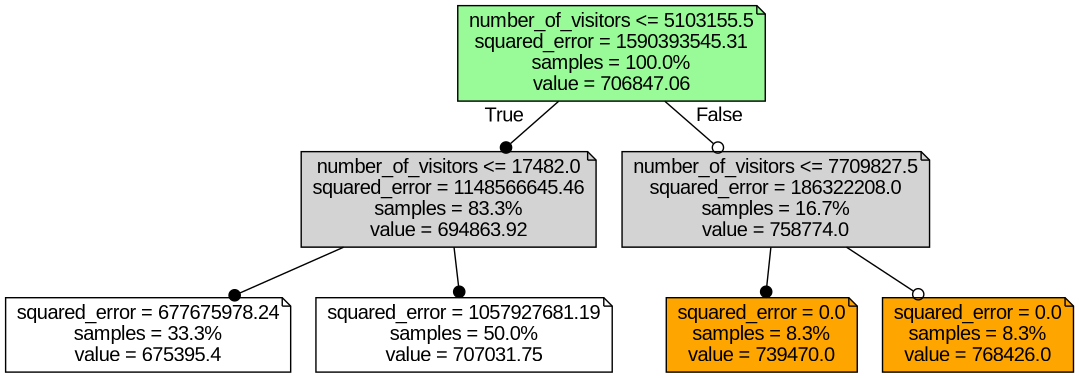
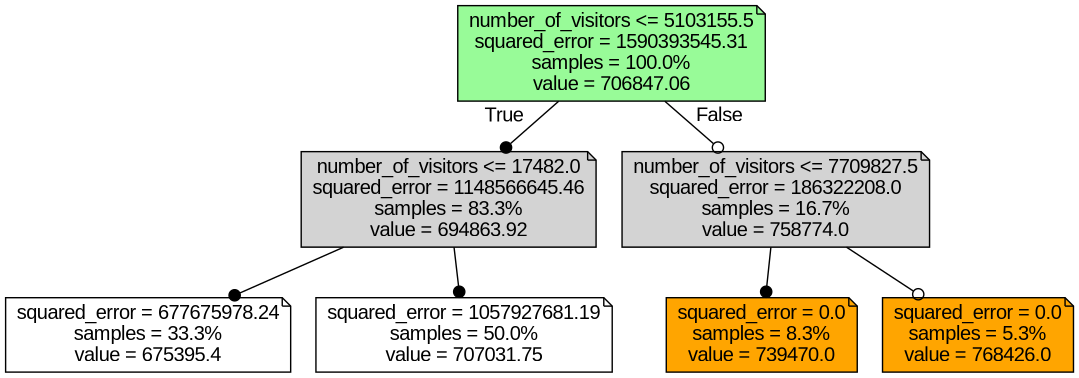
node "squared_error = 0.0 samples = 8.3% value = 768426.0": label "squared_error = 0.0 samples = 8.3% value = 768426.0" -> "squared_error = 0.0 samples = 5.3% value = 768426.0"
